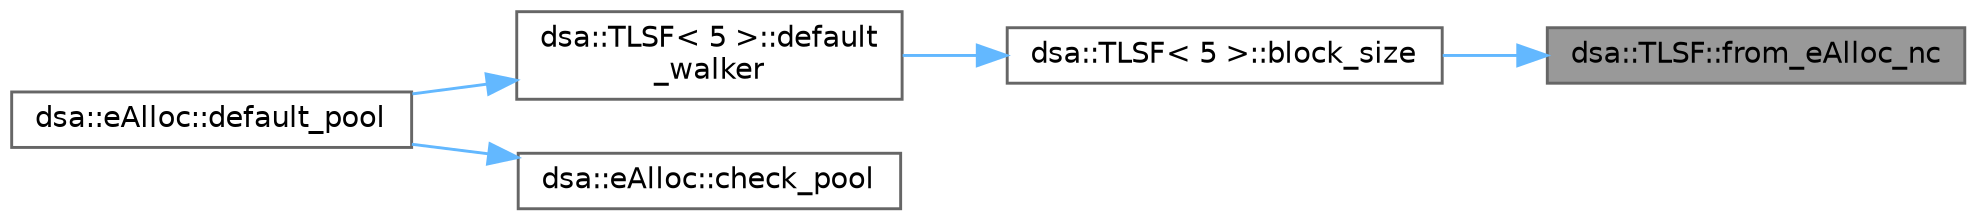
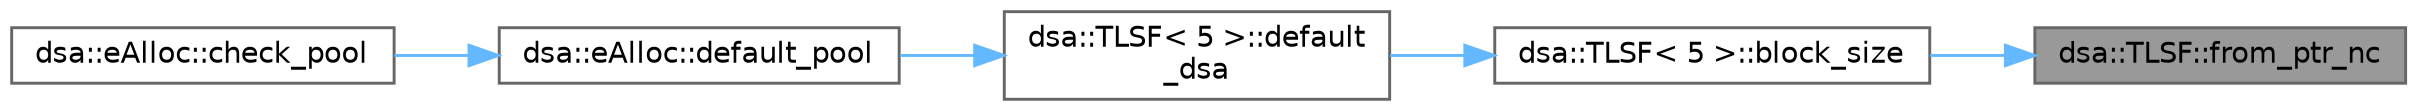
node "dsa::TLSF< 5 >::default _walker": label "dsa::TLSF< 5 >::default _walker" -> "dsa::TLSF< 5 >::default _dsa"
node "dsa::TLSF::from_eAlloc_nc": label "dsa::TLSF::from_eAlloc_nc" -> "dsa::TLSF::from_ptr_nc"
edge "dsa::eAlloc::default_pool" -> "dsa::eAlloc::check_pool": reversed
